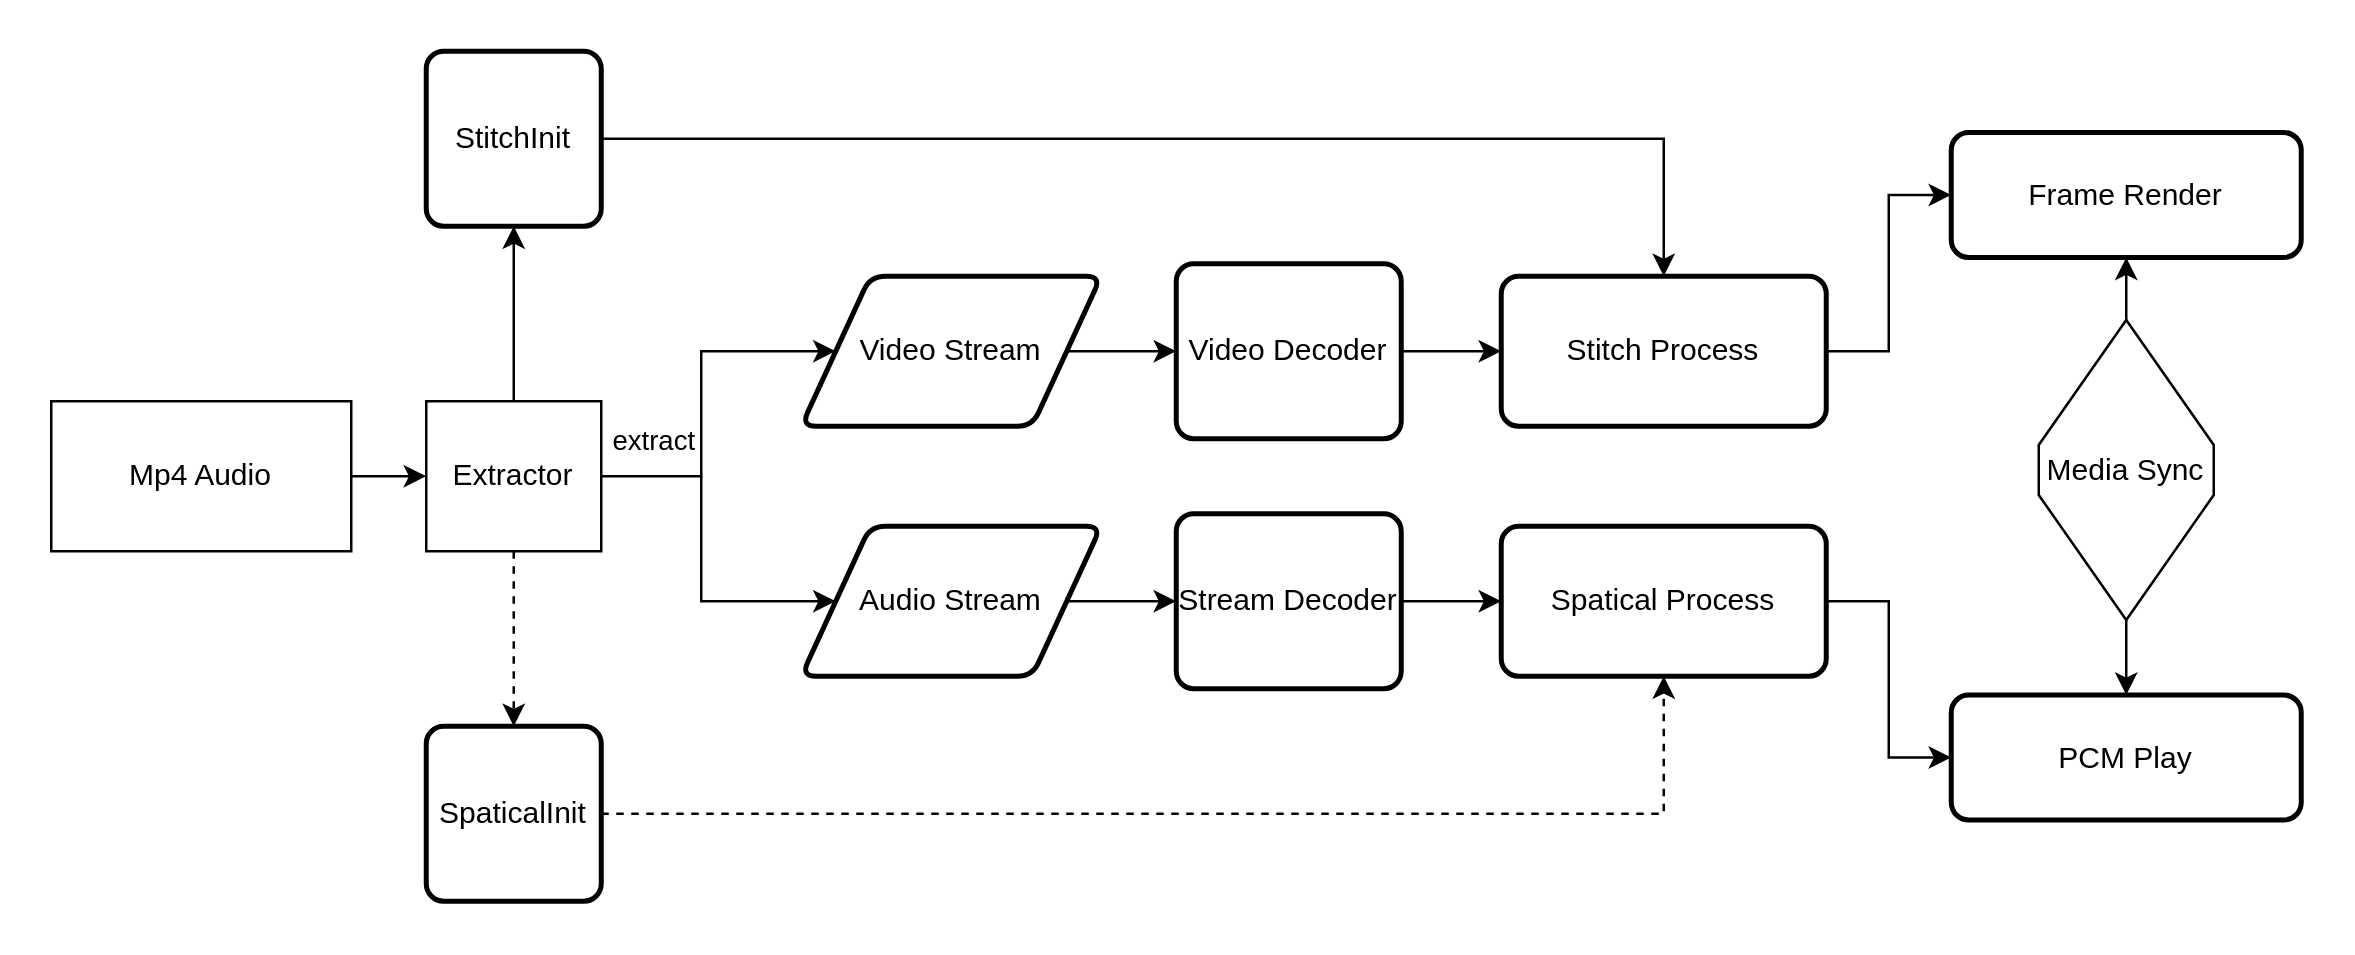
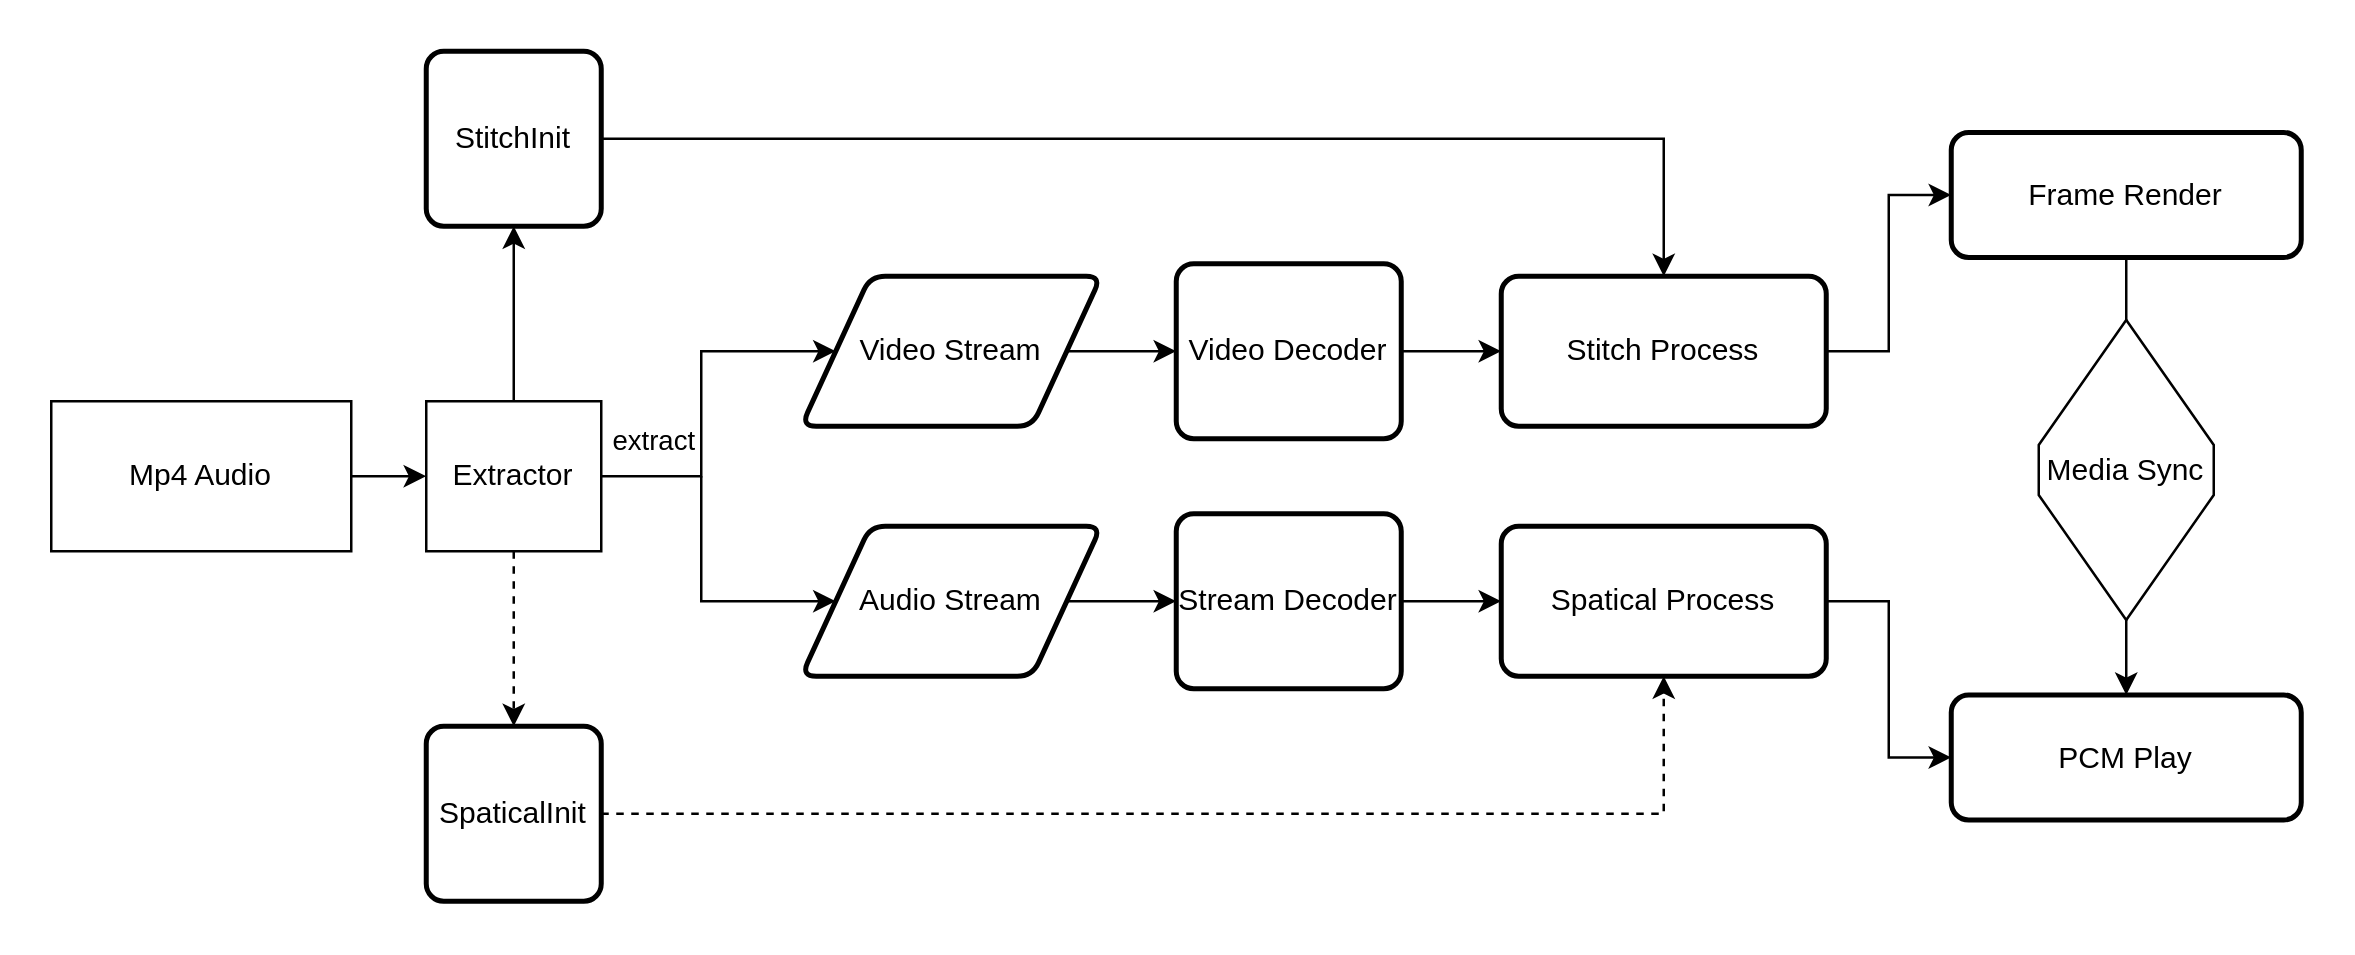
edge "Media Sync" -> "Frame Render": arrowhead classic -> none
